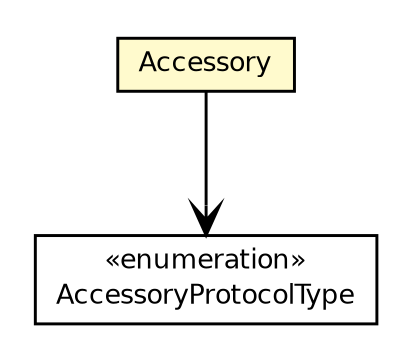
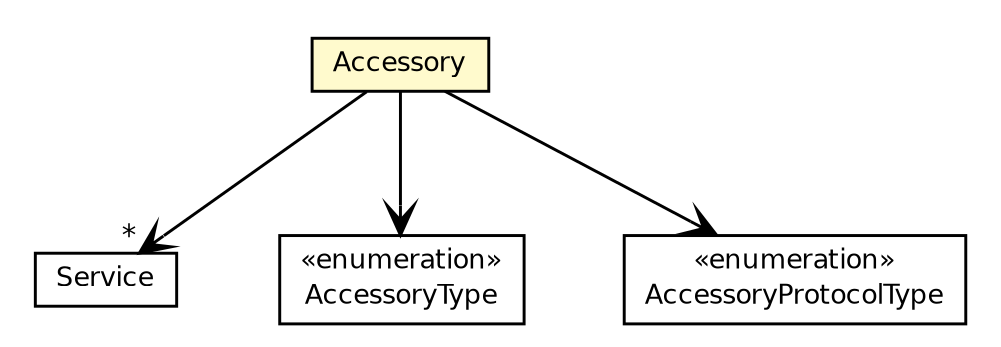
node "Service": added
node "AccessoryType": added
